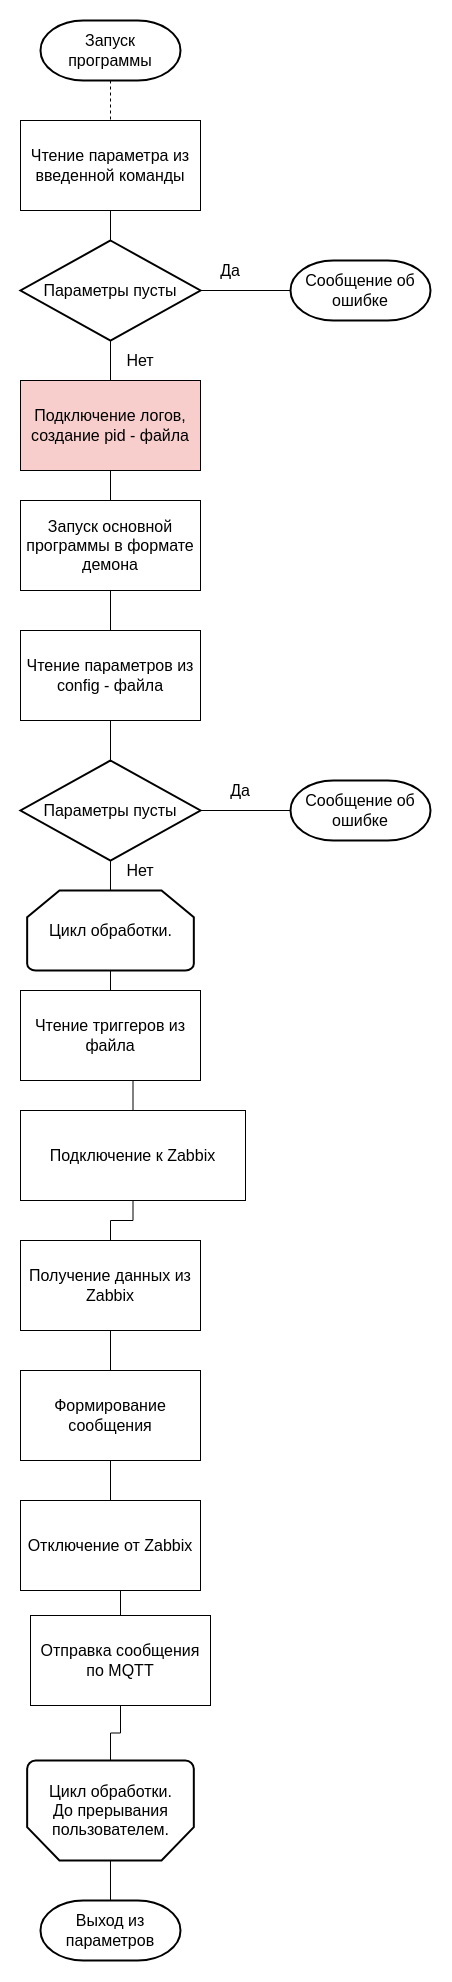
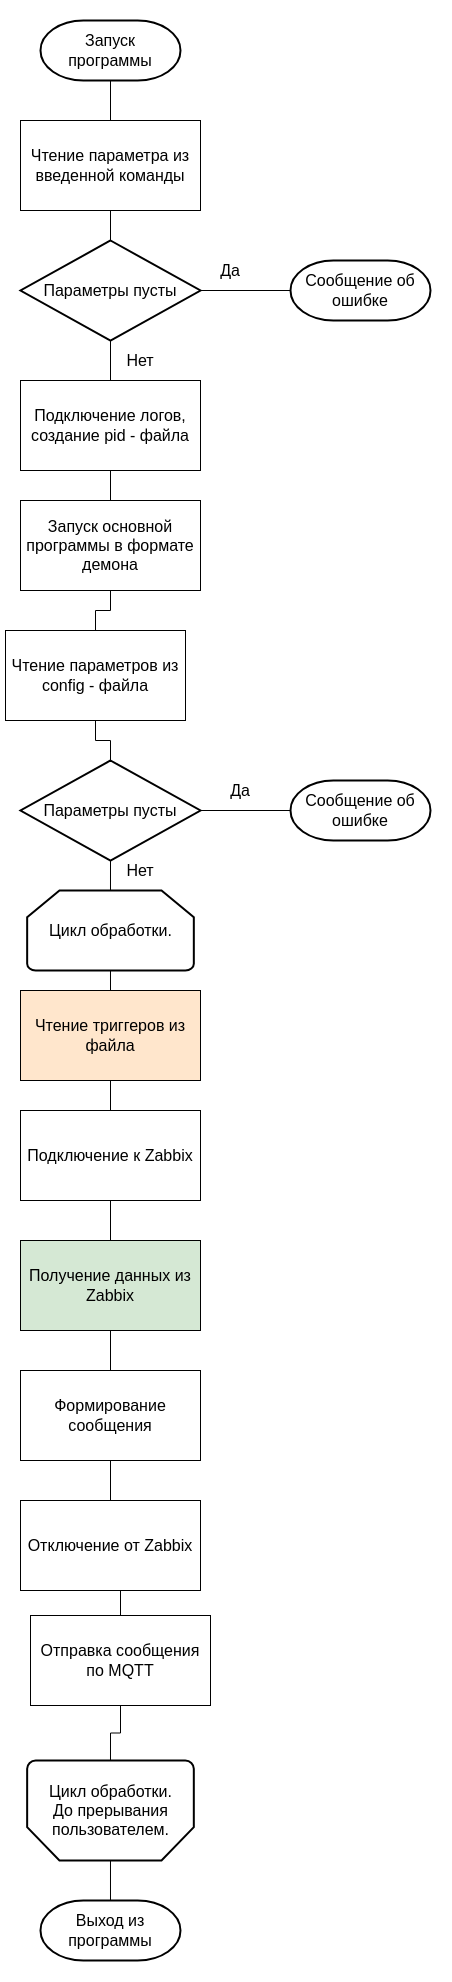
edge "Запуск программы" -- "Чтение параметра из введенной команды": style dashed -> solid
node "Подключение логов, создание pid - файла": fillcolor #f8cecc -> #ffffff
node "Чтение параметров из config - файла": moved (111, 676) -> (96, 676)
node "Чтение триггеров из файла": fillcolor #ffffff -> #ffe6cc
node "Подключение к Zabbix": size 225x90 -> 180x90
node "Получение данных из Zabbix": fillcolor #ffffff -> #d5e8d4
node "Выход из параметров": label "Выход из параметров" -> "Выход из программы"
